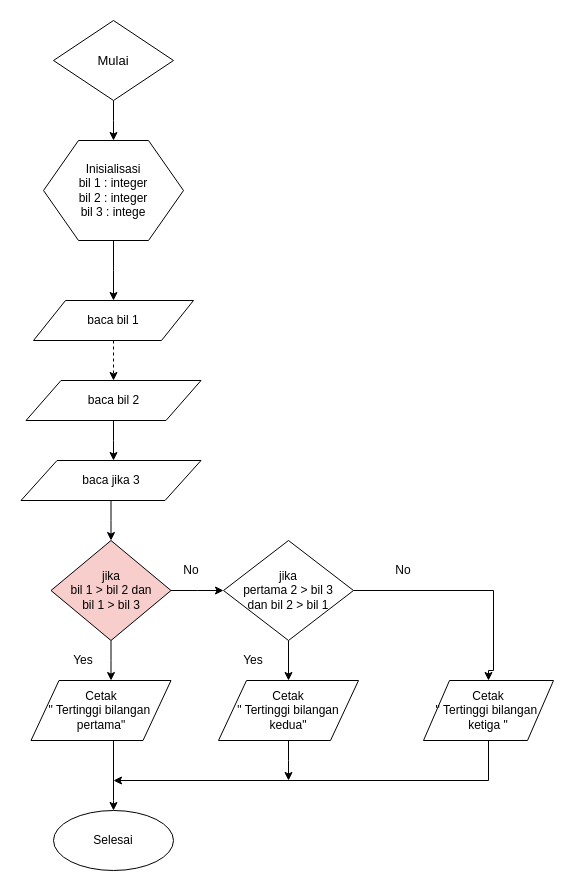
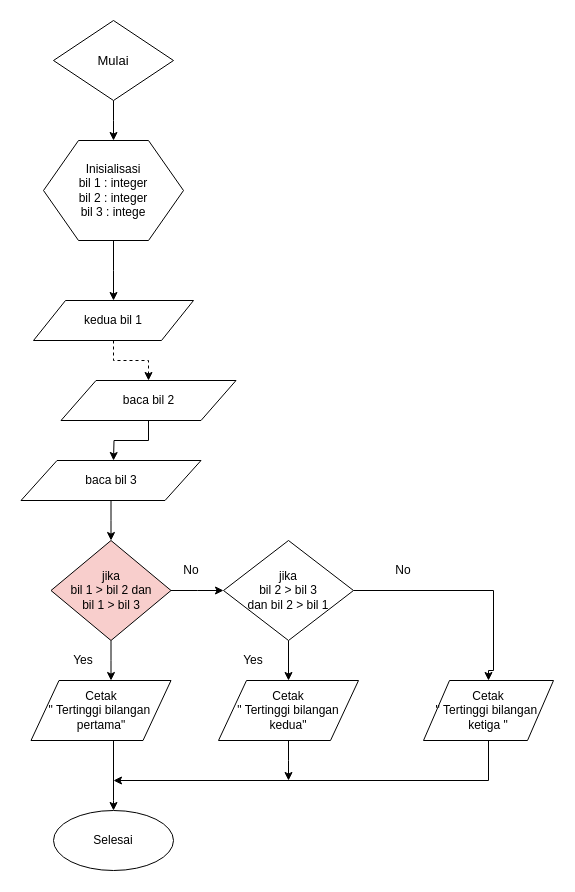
node "baca bil 1": label "baca bil 1" -> "kedua bil 1"
node "baca bil 2": moved (114, 401) -> (149, 401)
node "baca jika 3": label "baca jika 3" -> "baca bil 3"
node "jika pertama 2 > bil 3 dan bil 2 > bil 1": label "jika pertama 2 > bil 3 dan bil 2 > bil 1" -> "jika bil 2 > bil 3 dan bil 2 > bil 1"
